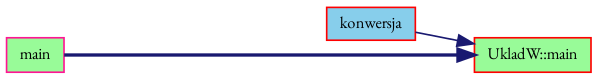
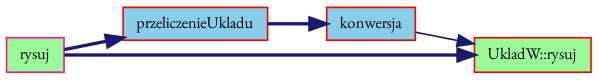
node "przeliczenieUkladu": added
node "main": label "main" -> "rysuj"
node "UkladW::main": label "UkladW::main" -> "UkladW::rysuj"
